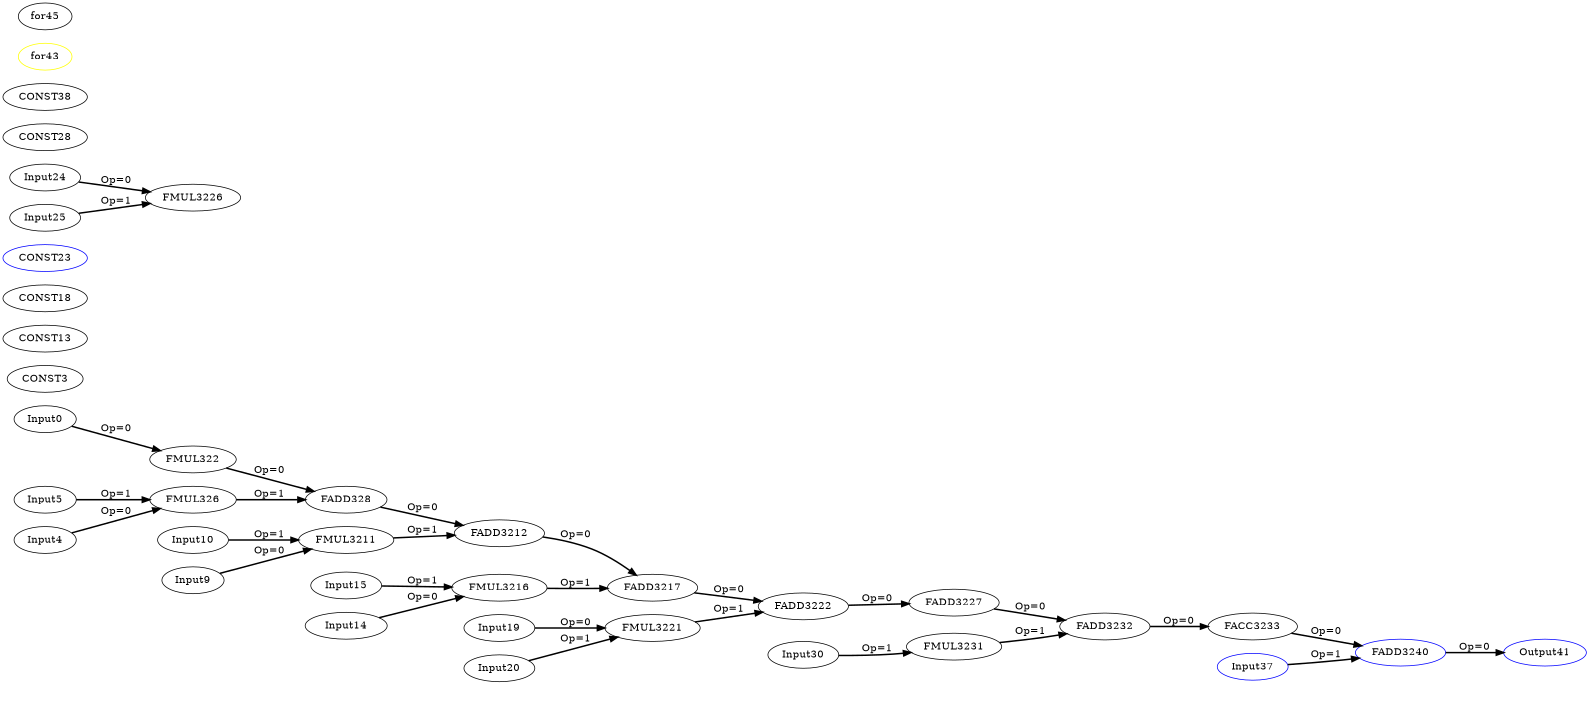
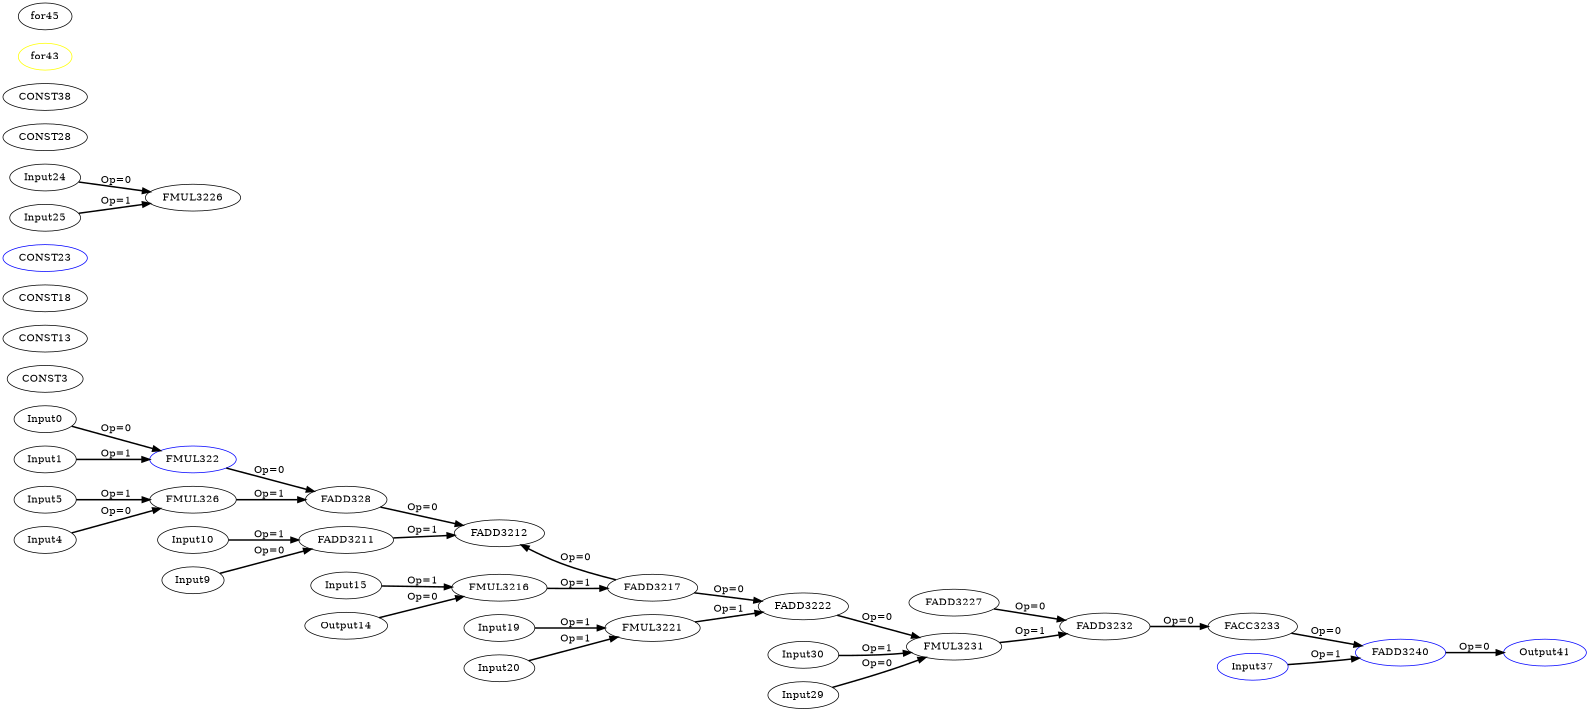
node "Input1": added
node "FMUL322": color black -> blue
node "FMUL3211": label "FMUL3211" -> "FADD3211"
edge "FADD3212" -> "FADD3217": reversed
edge "FADD3222" -> "FADD3227": now "FADD3222" -> "FMUL3231"
edge "Input19" -> "FMUL3221": label "Op=0" -> "Op=1"
node "Input14": label "Input14" -> "Output14"
node "Input29": added
